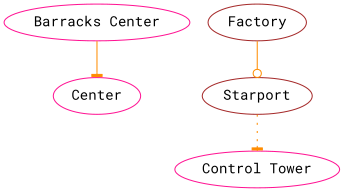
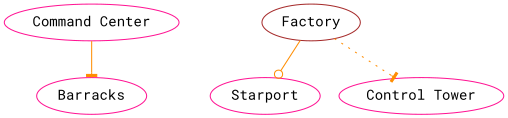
node "Barracks Center": label "Barracks Center" -> "Command Center"
node "Center": label "Center" -> "Barracks"
node "Starport": color brown -> deeppink
edge "Starport" -> "Control Tower": now "Factory" -> "Control Tower"
